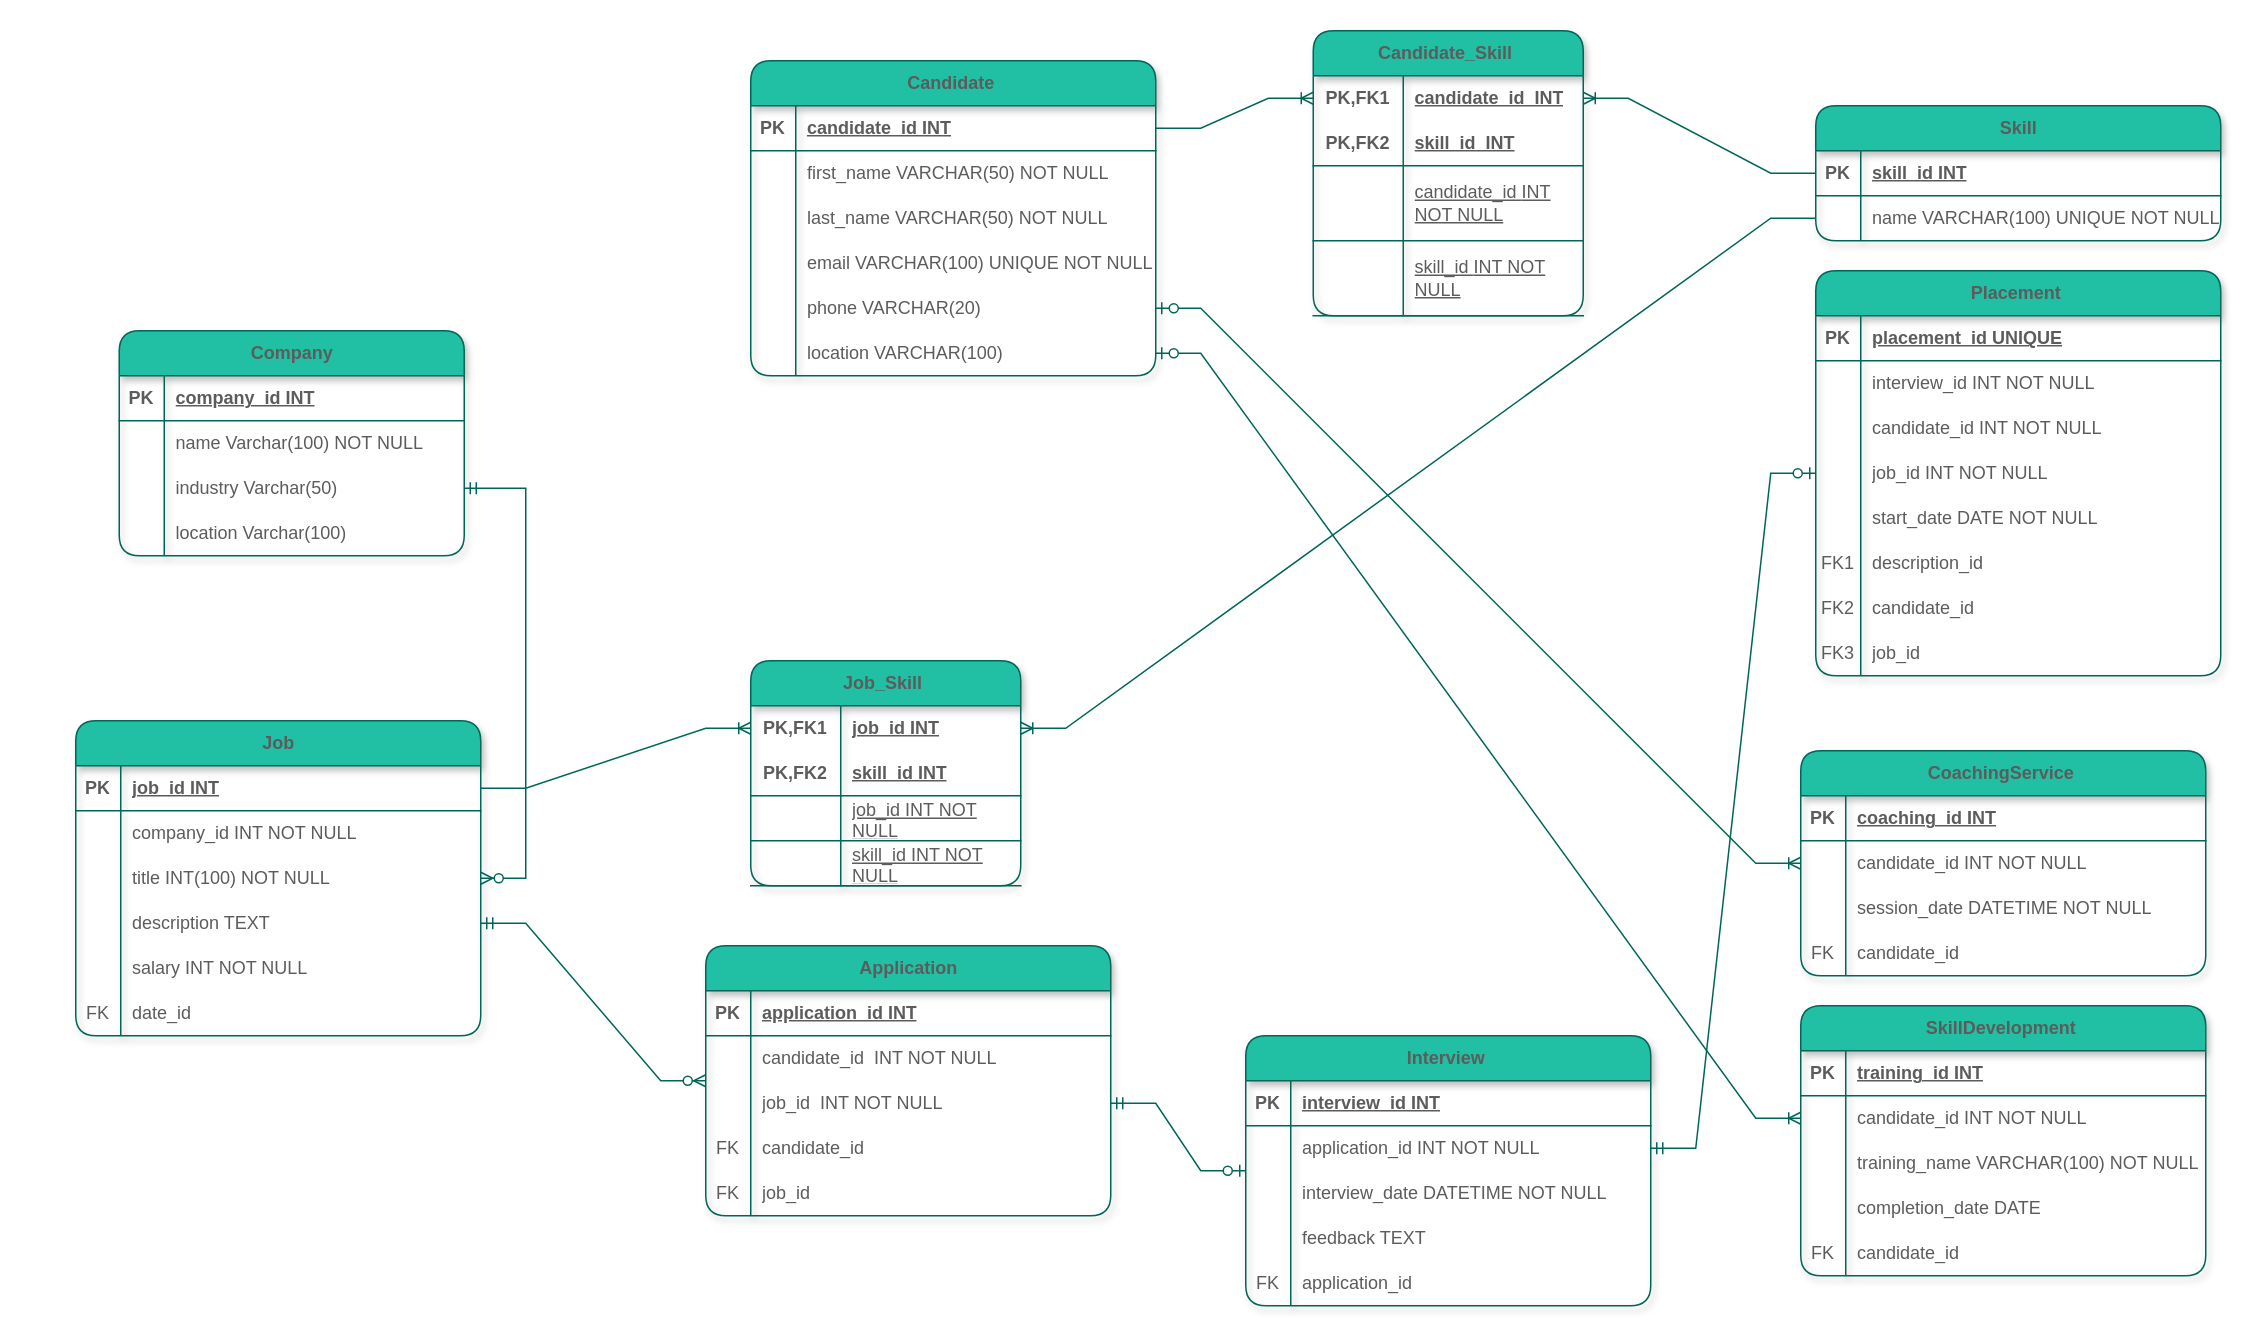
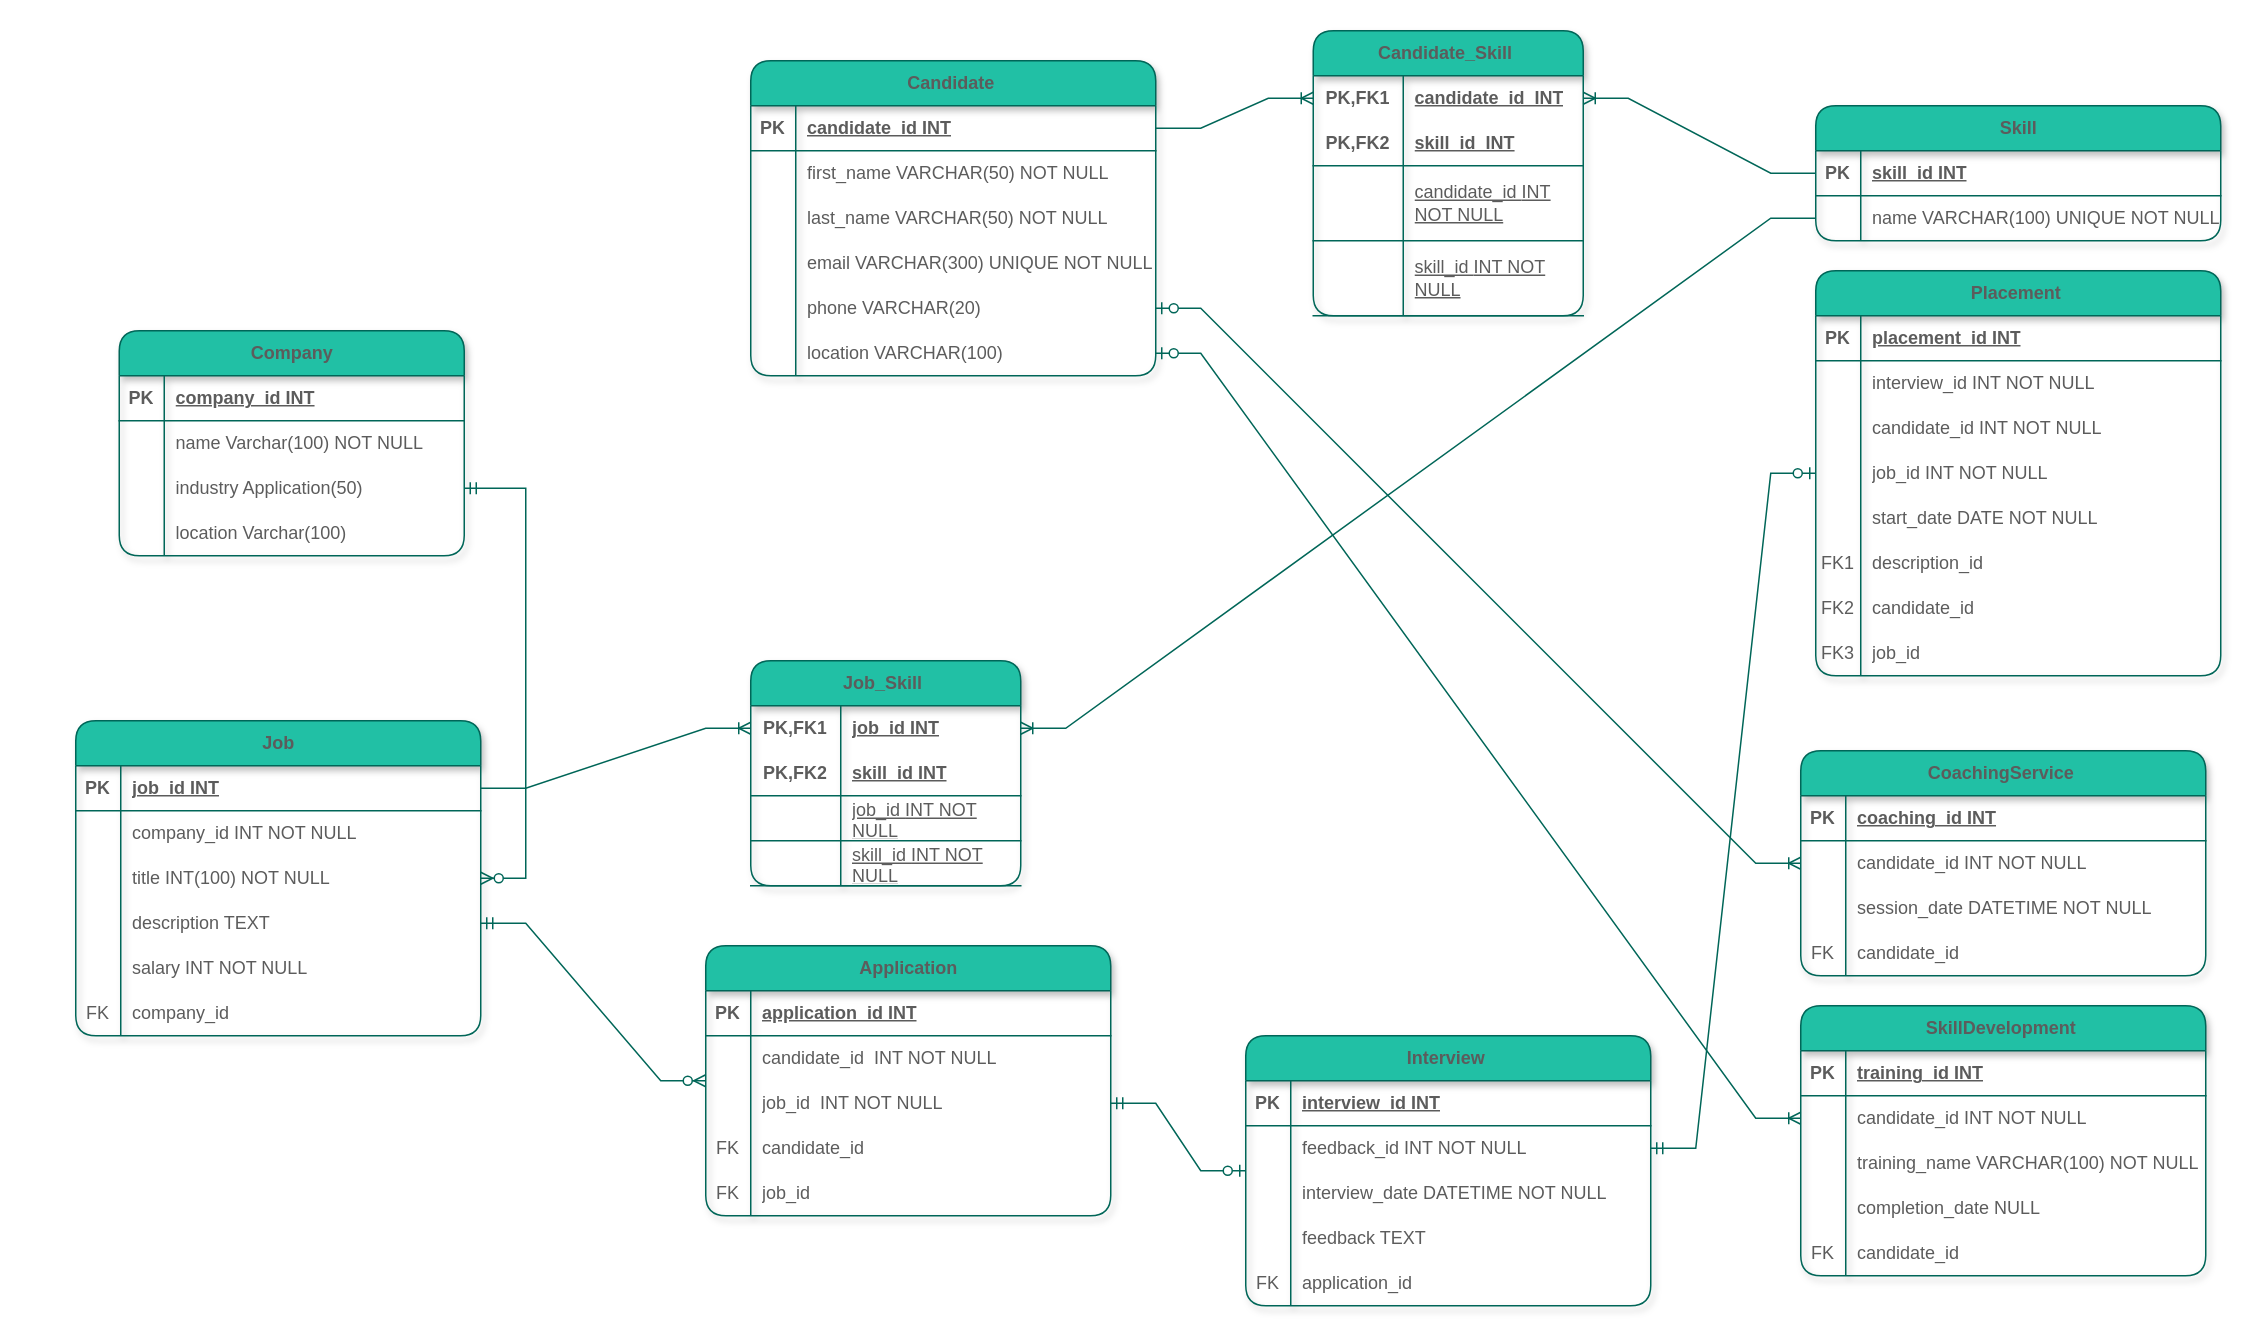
node "email VARCHAR(100) UNIQUE NOT NULL": label "email VARCHAR(100) UNIQUE NOT NULL" -> "email VARCHAR(300) UNIQUE NOT NULL"
node "placement_id UNIQUE": label "placement_id UNIQUE" -> "placement_id INT"
node "industry Varchar(50)": label "industry Varchar(50)" -> "industry Application(50)"
node "date_id": label "date_id" -> "company_id"
node "application_id INT NOT NULL": label "application_id INT NOT NULL" -> "feedback_id INT NOT NULL"
node "completion_date DATE": label "completion_date DATE" -> "completion_date NULL"
